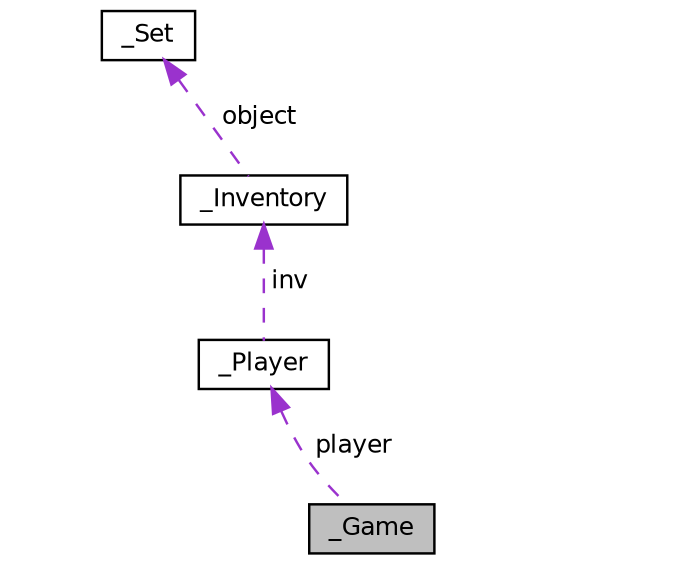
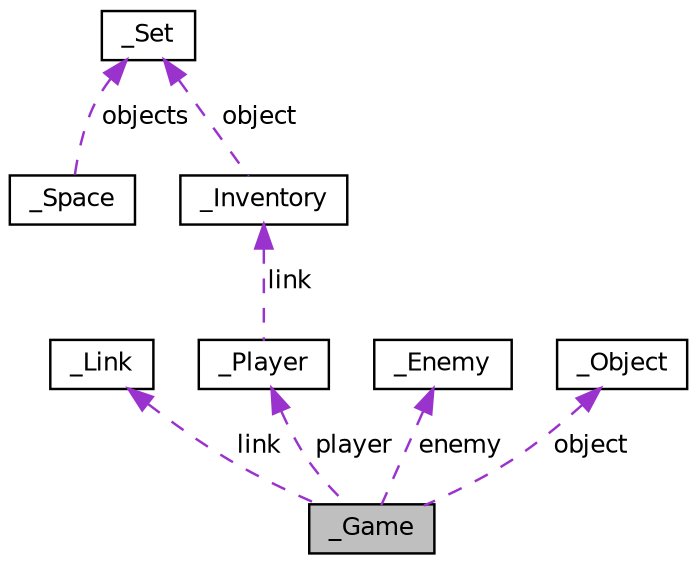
node "_Space": added
edge "_Player" -> "_Inventory": label " inv" -> " link"
node "_Link": added
node "_Enemy": added
node "_Object": added
